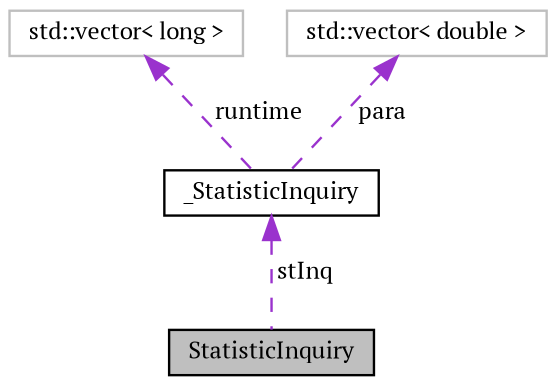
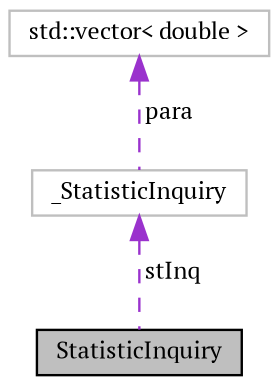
node "std::vector< long >": removed
node "_StatisticInquiry": color black -> grey75
